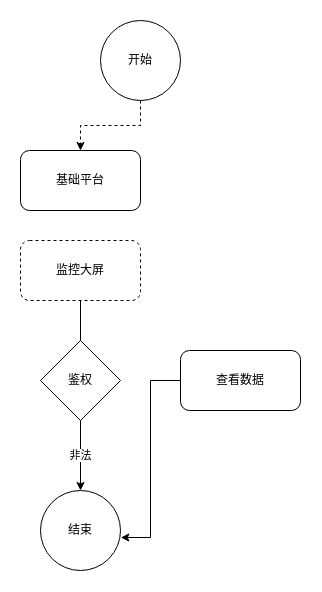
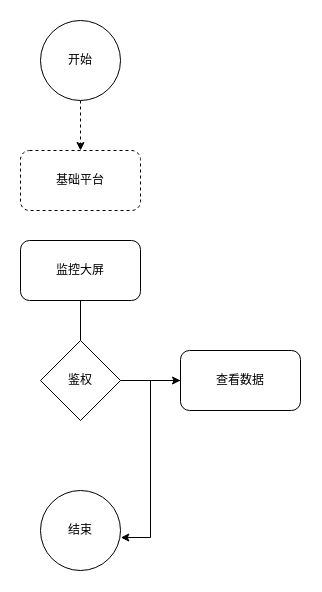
node "开始": moved (141, 61) -> (81, 61)
node "基础平台": style solid -> dashed
node "监控大屏": style dashed -> solid
edge "鉴权" -> "查看数据": added
edge "鉴权" -> "结束": removed, label "非法"
